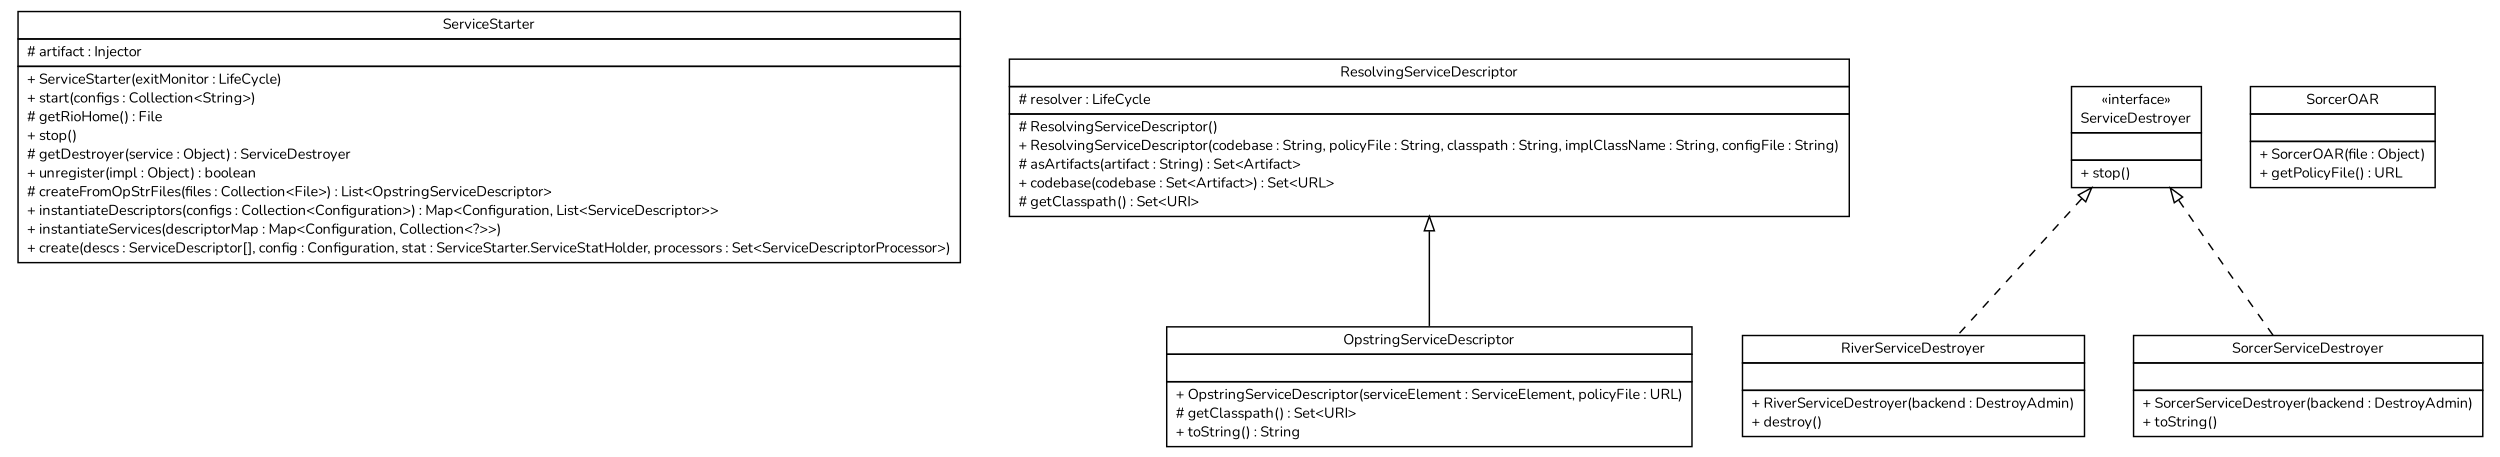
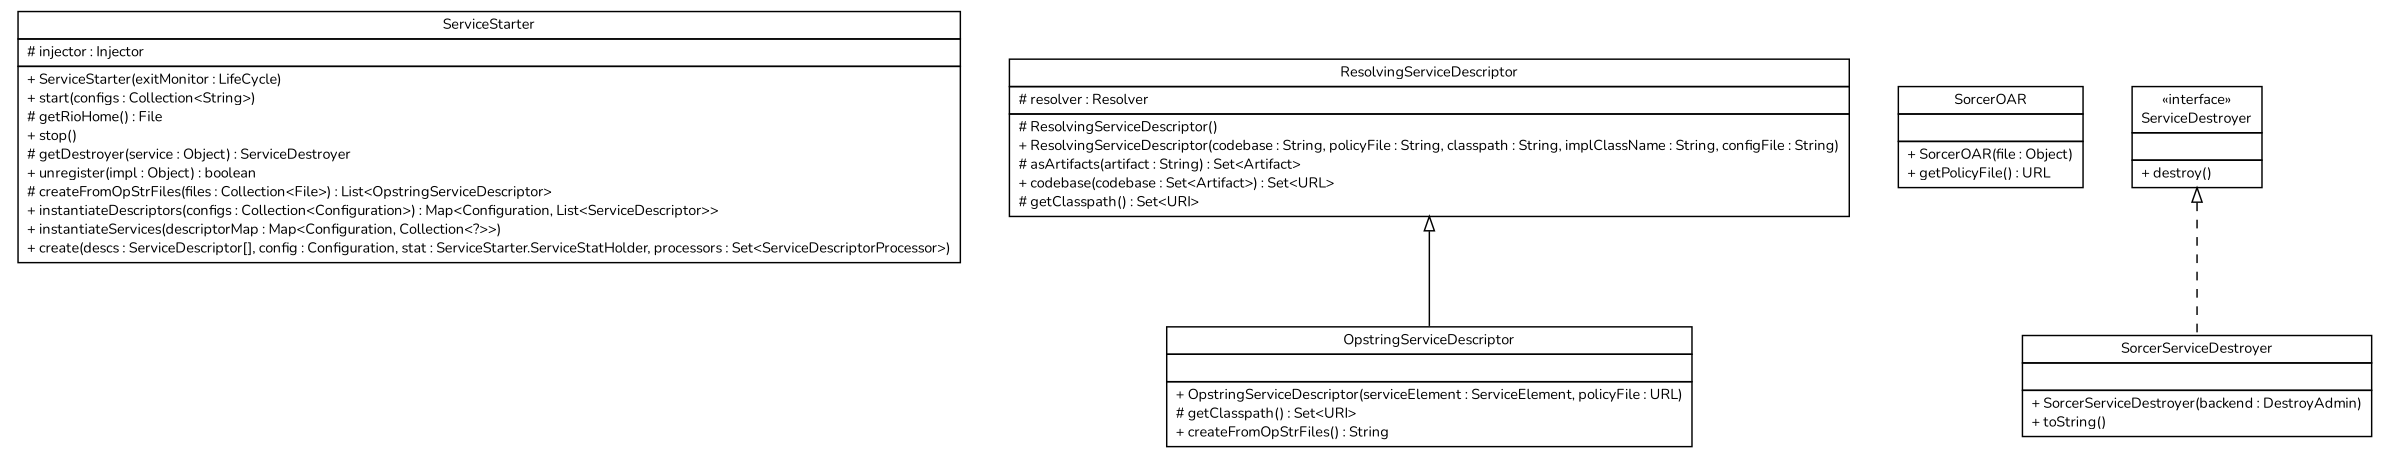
node "ServiceStarter": text "# artifact : Injector" -> "# injector : Injector"
node "ResolvingServiceDescriptor": text "# resolver : LifeCycle" -> "# resolver : Resolver"
node "ServiceDestroyer": text "+ stop()" -> "+ destroy()"
node "RiverServiceDestroyer": removed
node "OpstringServiceDescriptor": text "+ toString() : String" -> "+ createFromOpStrFiles() : String"
